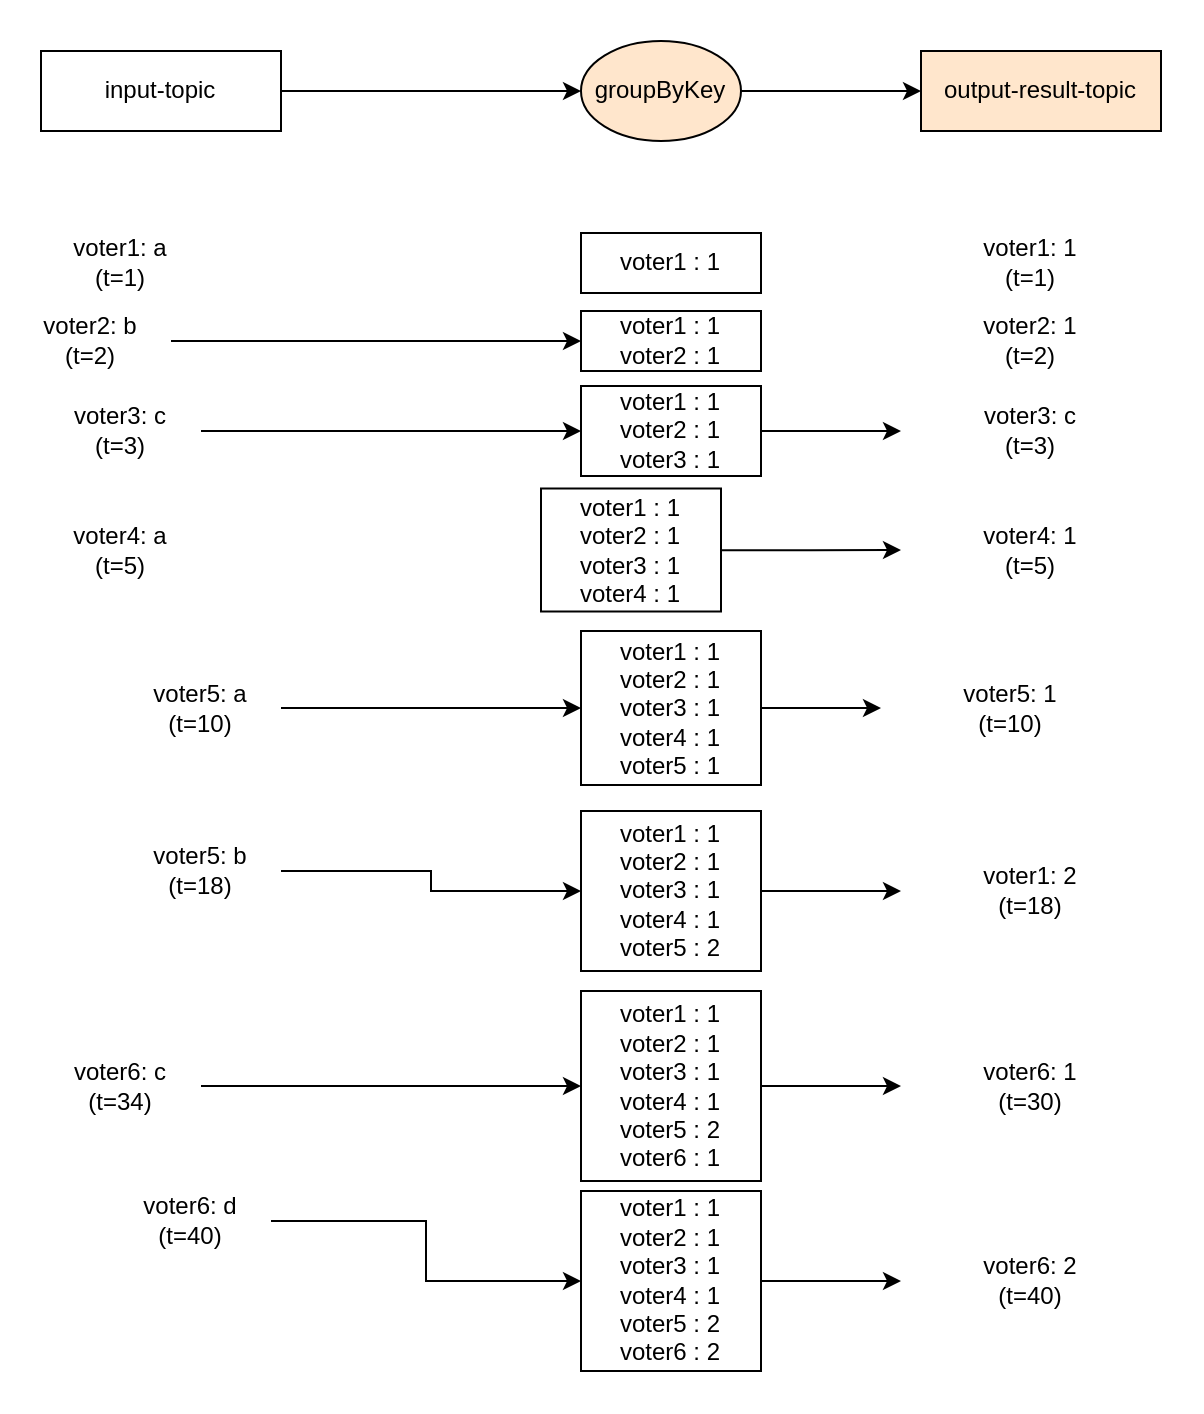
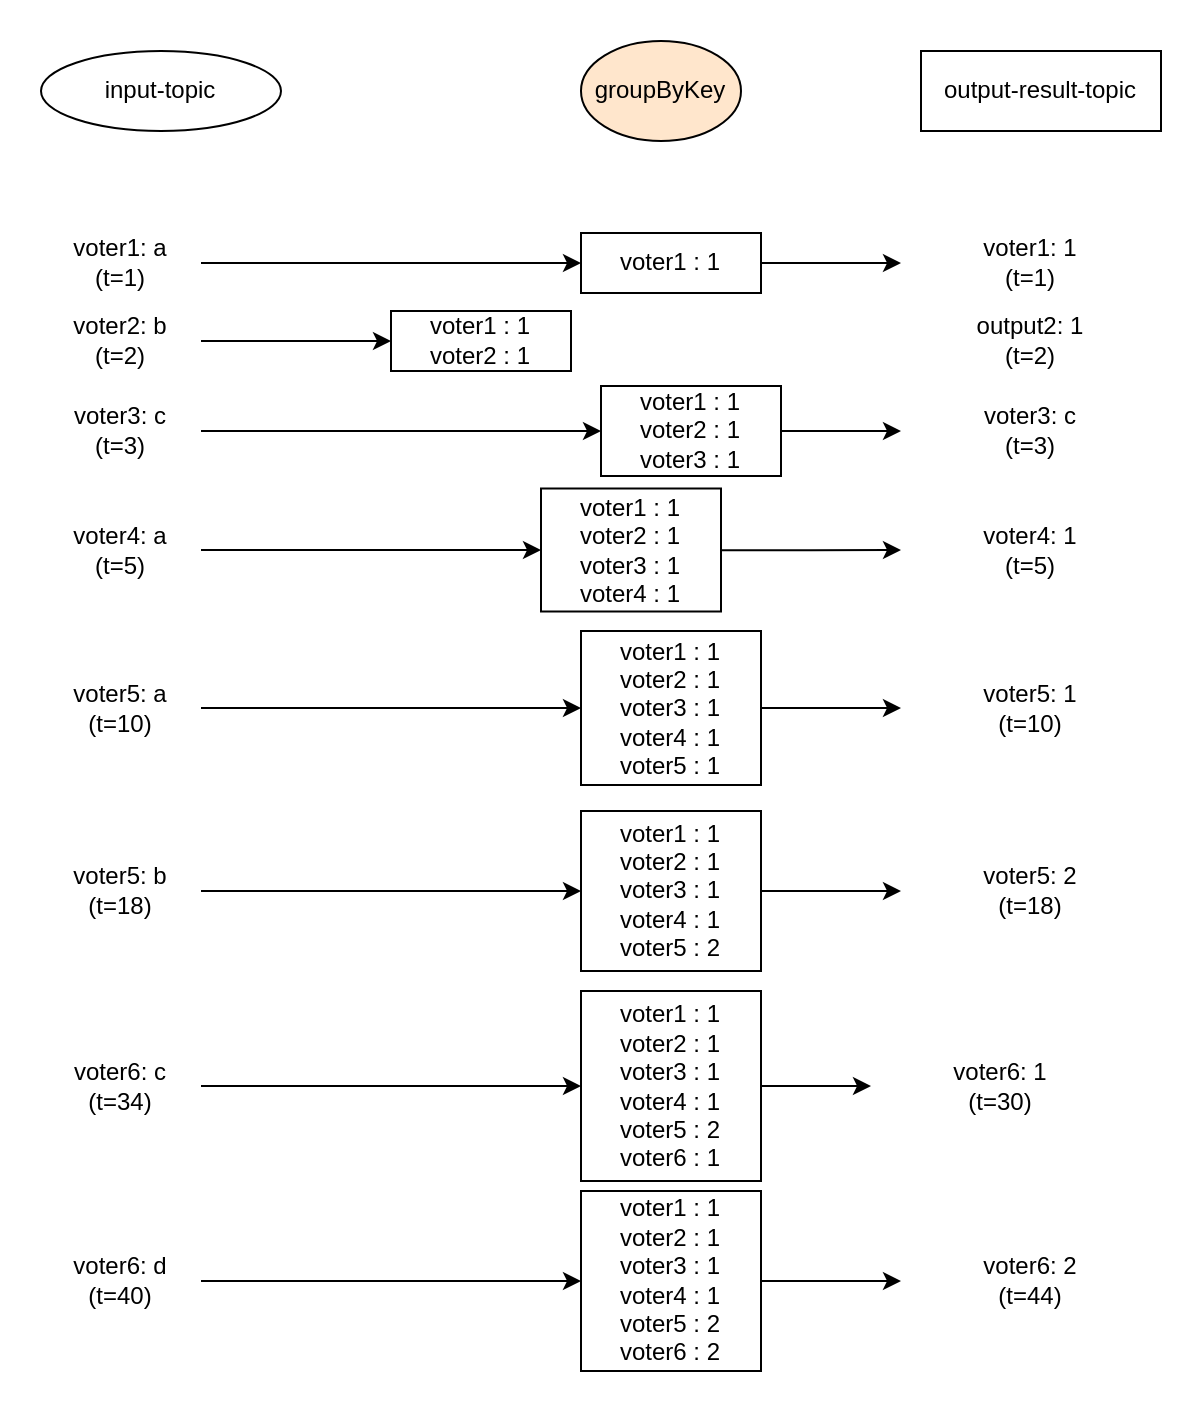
node "input-topic": shape rectangle -> ellipse
edge "input-topic" -> "groupByKey": removed
edge "groupByKey" -> "output-result-topic": removed
node "output-result-topic": fillcolor #ffe6cc -> #ffffff
edge "voter1: a (t=1)" -> "voter1 : 1": added
edge "voter1 : 1" -> "voter1: 1 (t=1)": added
node "voter2: b (t=2)": moved (91, 341) -> (121, 341)
node "voter1 : 1 voter2 : 1": moved (671, 341) -> (481, 341)
node "voter2: 1 (t=2)": label "voter2: 1 (t=2)" -> "output2: 1 (t=2)"
node "voter1 : 1 voter2 : 1 voter3 : 1": moved (671, 431) -> (691, 431)
edge "voter4: a (t=5)" -> "voter1 : 1 voter2 : 1 voter3 : 1 voter4 : 1": added
node "voter5: a (t=10)": moved (201, 708) -> (121, 708)
node "voter5: 1 (t=10)": moved (1011, 708) -> (1031, 708)
node "voter5: b (t=18)": moved (201, 871) -> (121, 891)
node "voter1: 2 (t=18)": label "voter1: 2 (t=18)" -> "voter5: 2 (t=18)"
node "voter6: 1 (t=30)": moved (1031, 1086) -> (1001, 1086)
node "voter6: d (t=40)": moved (191, 1221) -> (121, 1281)
node "voter6: 2 (t=40)": label "voter6: 2 (t=40)" -> "voter6: 2 (t=44)"
